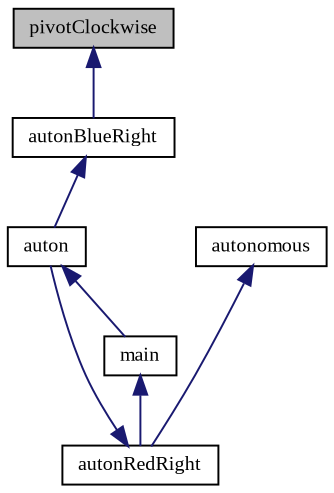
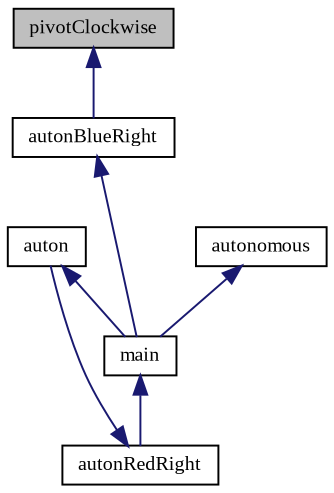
edge "auton" -> "autonBlueRight": now "main" -> "autonBlueRight"
edge "autonRedRight" -> "autonomous": now "main" -> "autonomous"
